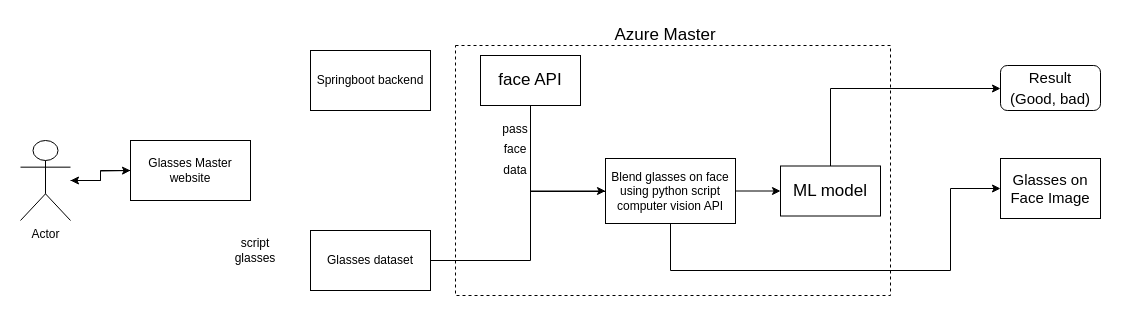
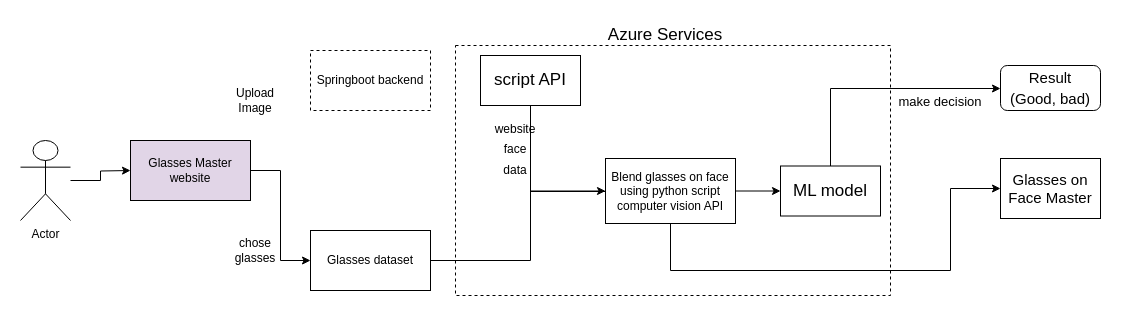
node "Azure Master": label "Azure Master" -> "Azure Services"
node "Springboot backend": style solid -> dashed
node "face API": label "face API" -> "script API"
node "Upload Image": added
node "make decision": added
node "pass face data": label "pass face data" -> "website face data"
edge "Glasses Master website" -> "Actor": now "Glasses Master website" -> "Glasses dataset"
node "Glasses Master website": fillcolor #ffffff -> #e1d5e7
node "Glasses on Face Image": label "Glasses on Face Image" -> "Glasses on Face Master"
node "script glasses": label "script glasses" -> "chose glasses"
